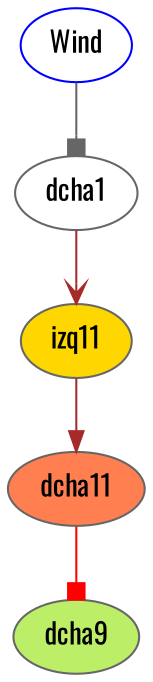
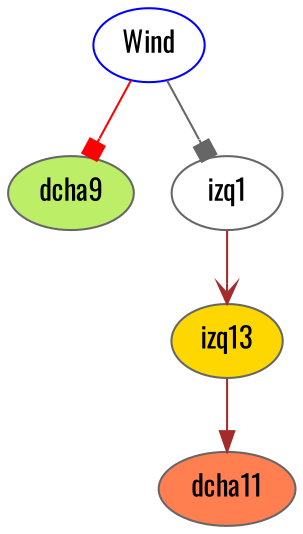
node "dcha1": label "dcha1" -> "izq1"
node "izq11": label "izq11" -> "izq13"
edge "dcha11" -> "dcha9": now "Wind" -> "dcha9"
